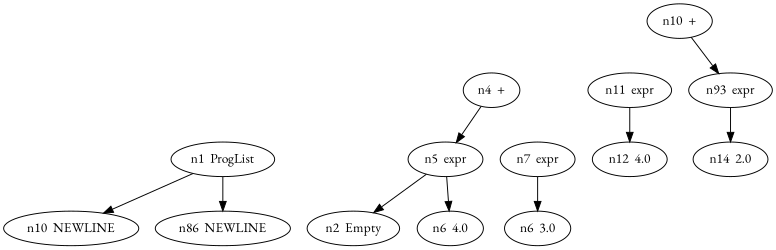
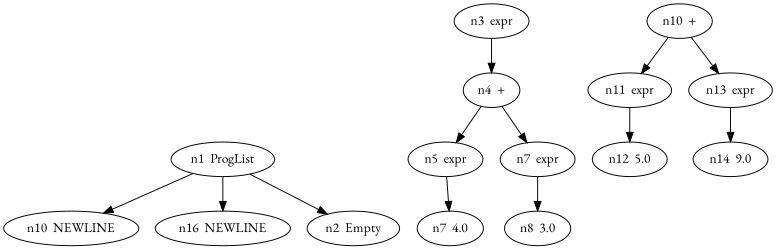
node "n3  expr": added
edge "n10  +" -> "n11  expr": added
node "n93  expr": label "n93  expr" -> "n13  expr"
edge "n4  +" -> "n7  expr": added
node "n12  4.0": label "n12  4.0" -> "n12  5.0"
node "n14  2.0": label "n14  2.0" -> "n14  9.0"
edge "n5  expr" -> "n2  Empty": now "n1  ProgList" -> "n2  Empty"
node "n86  NEWLINE": label "n86  NEWLINE" -> "n16  NEWLINE"
node "n6  4.0": label "n6  4.0" -> "n7  4.0"
node "n6  3.0": label "n6  3.0" -> "n8  3.0"
